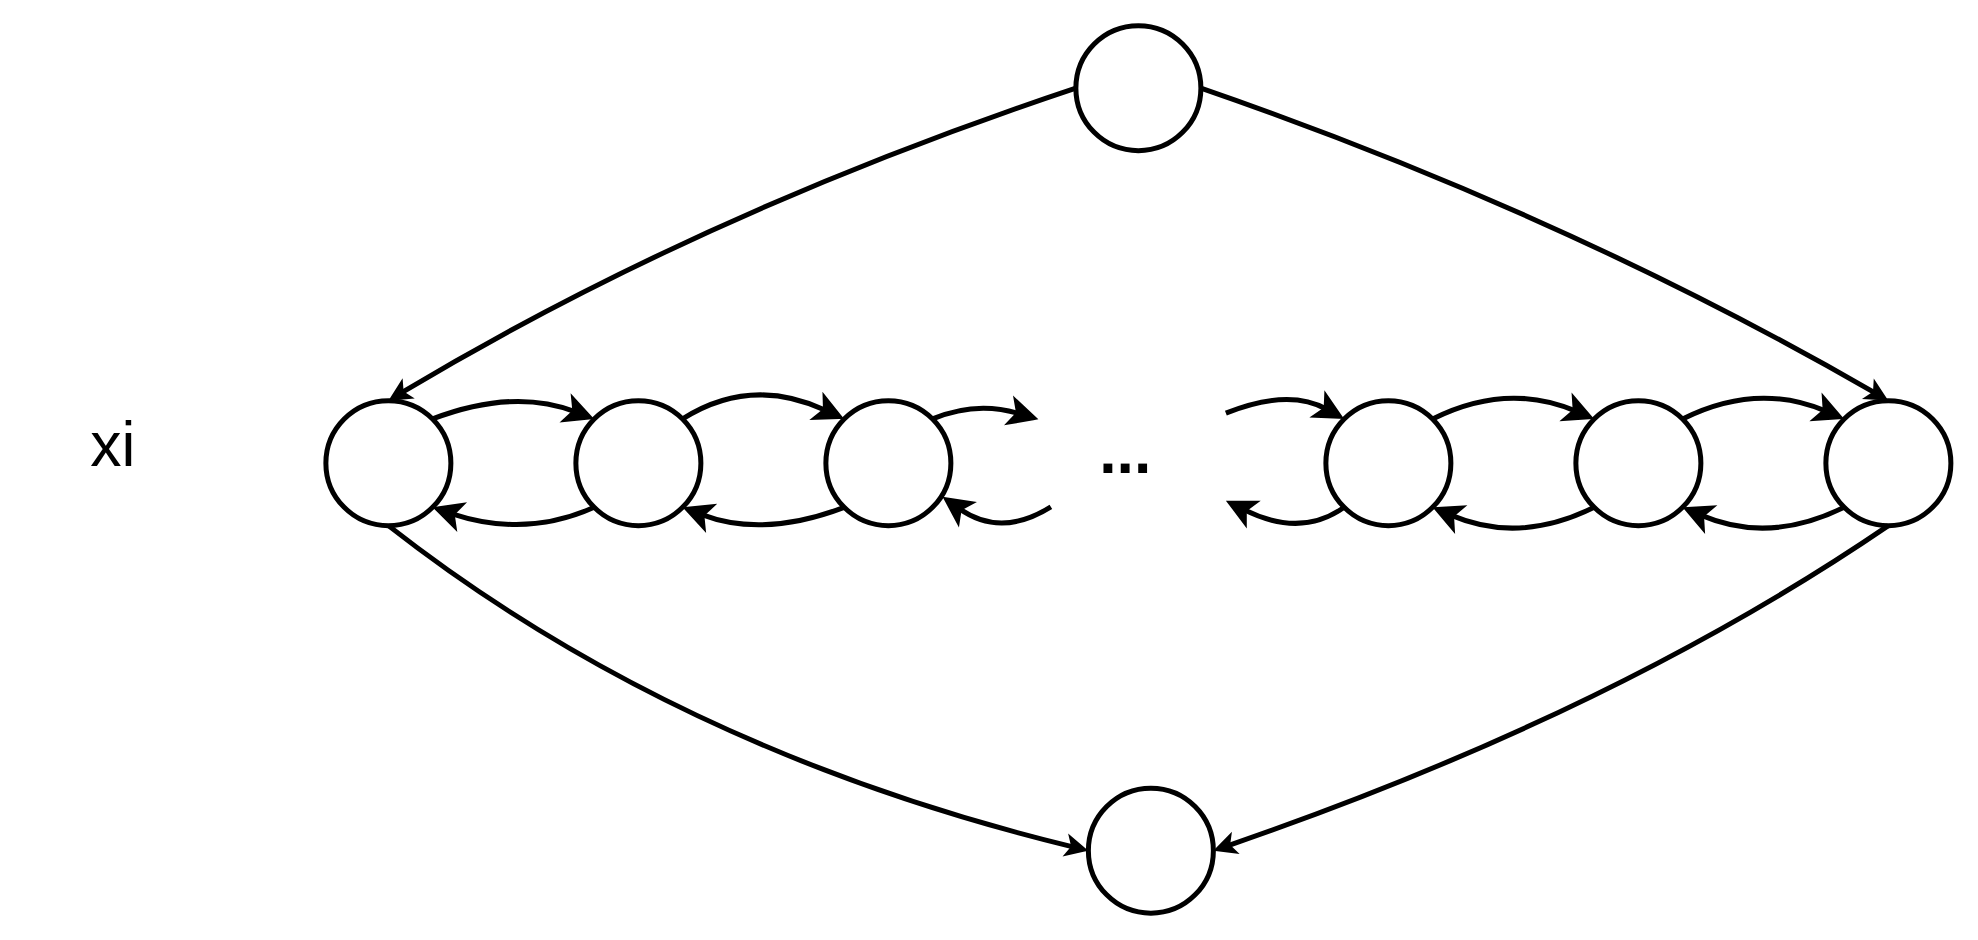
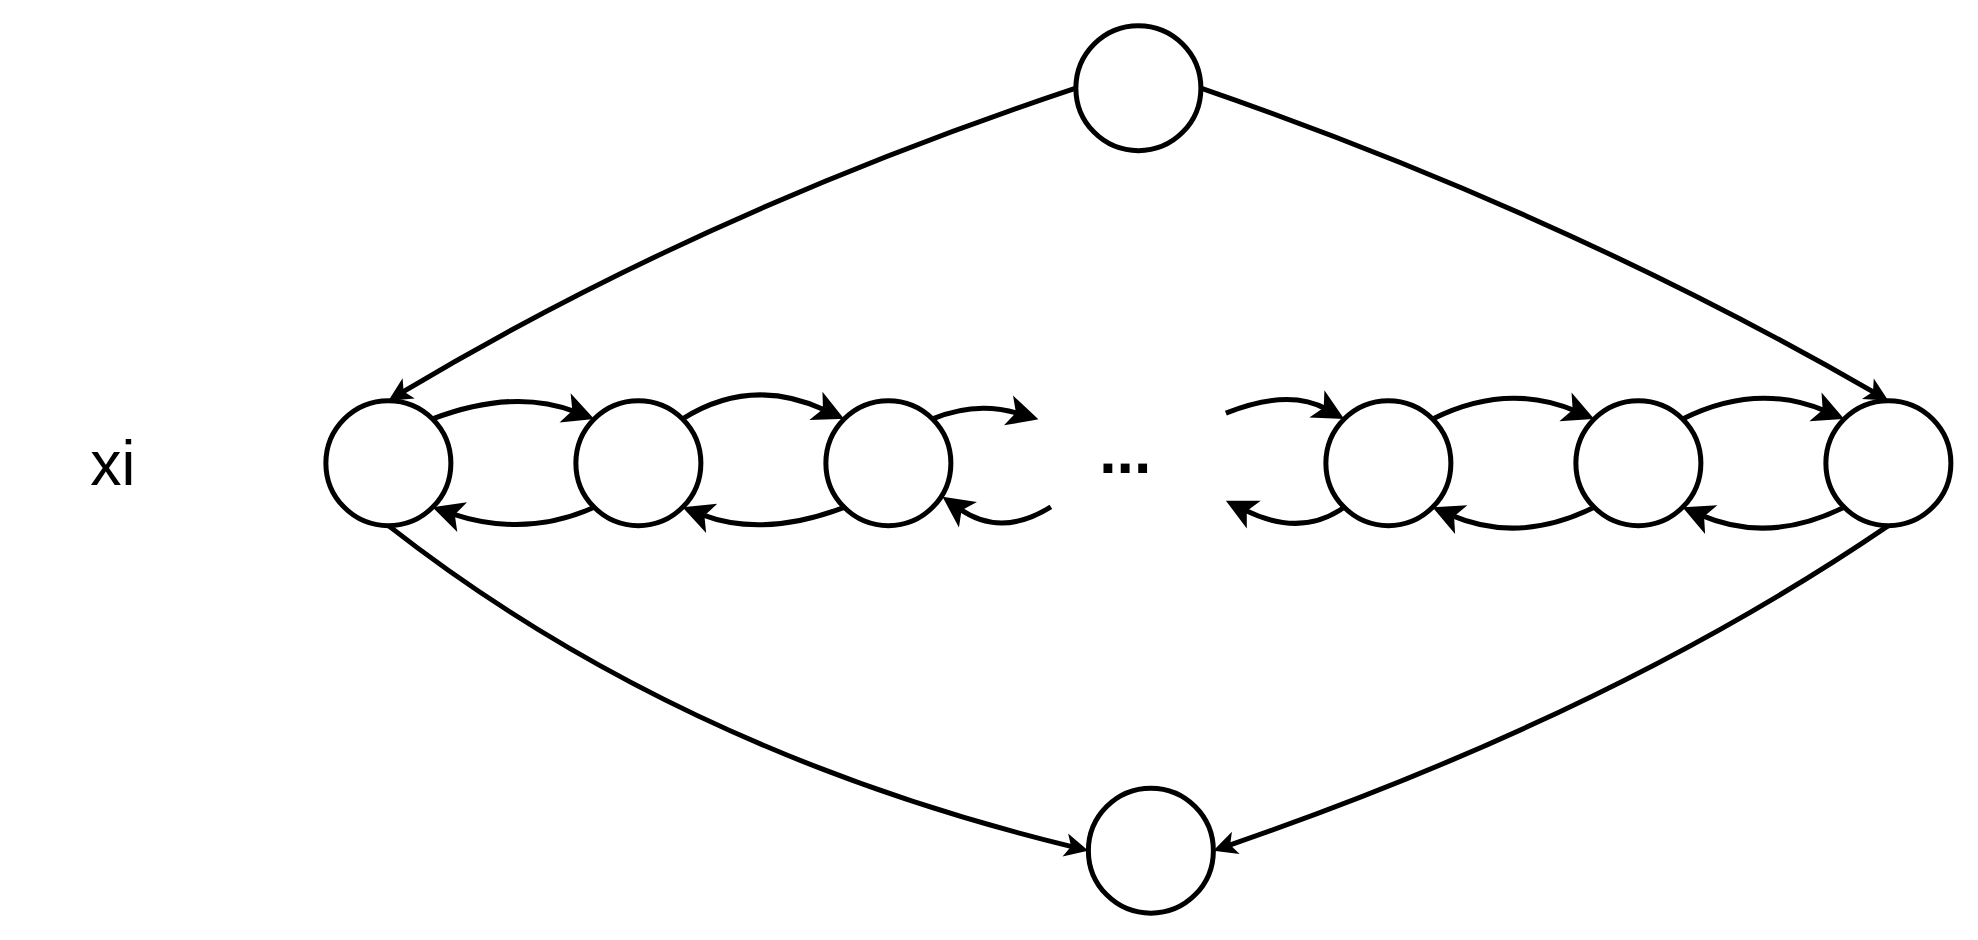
node "xi": moved (113, 444) -> (113, 463)
